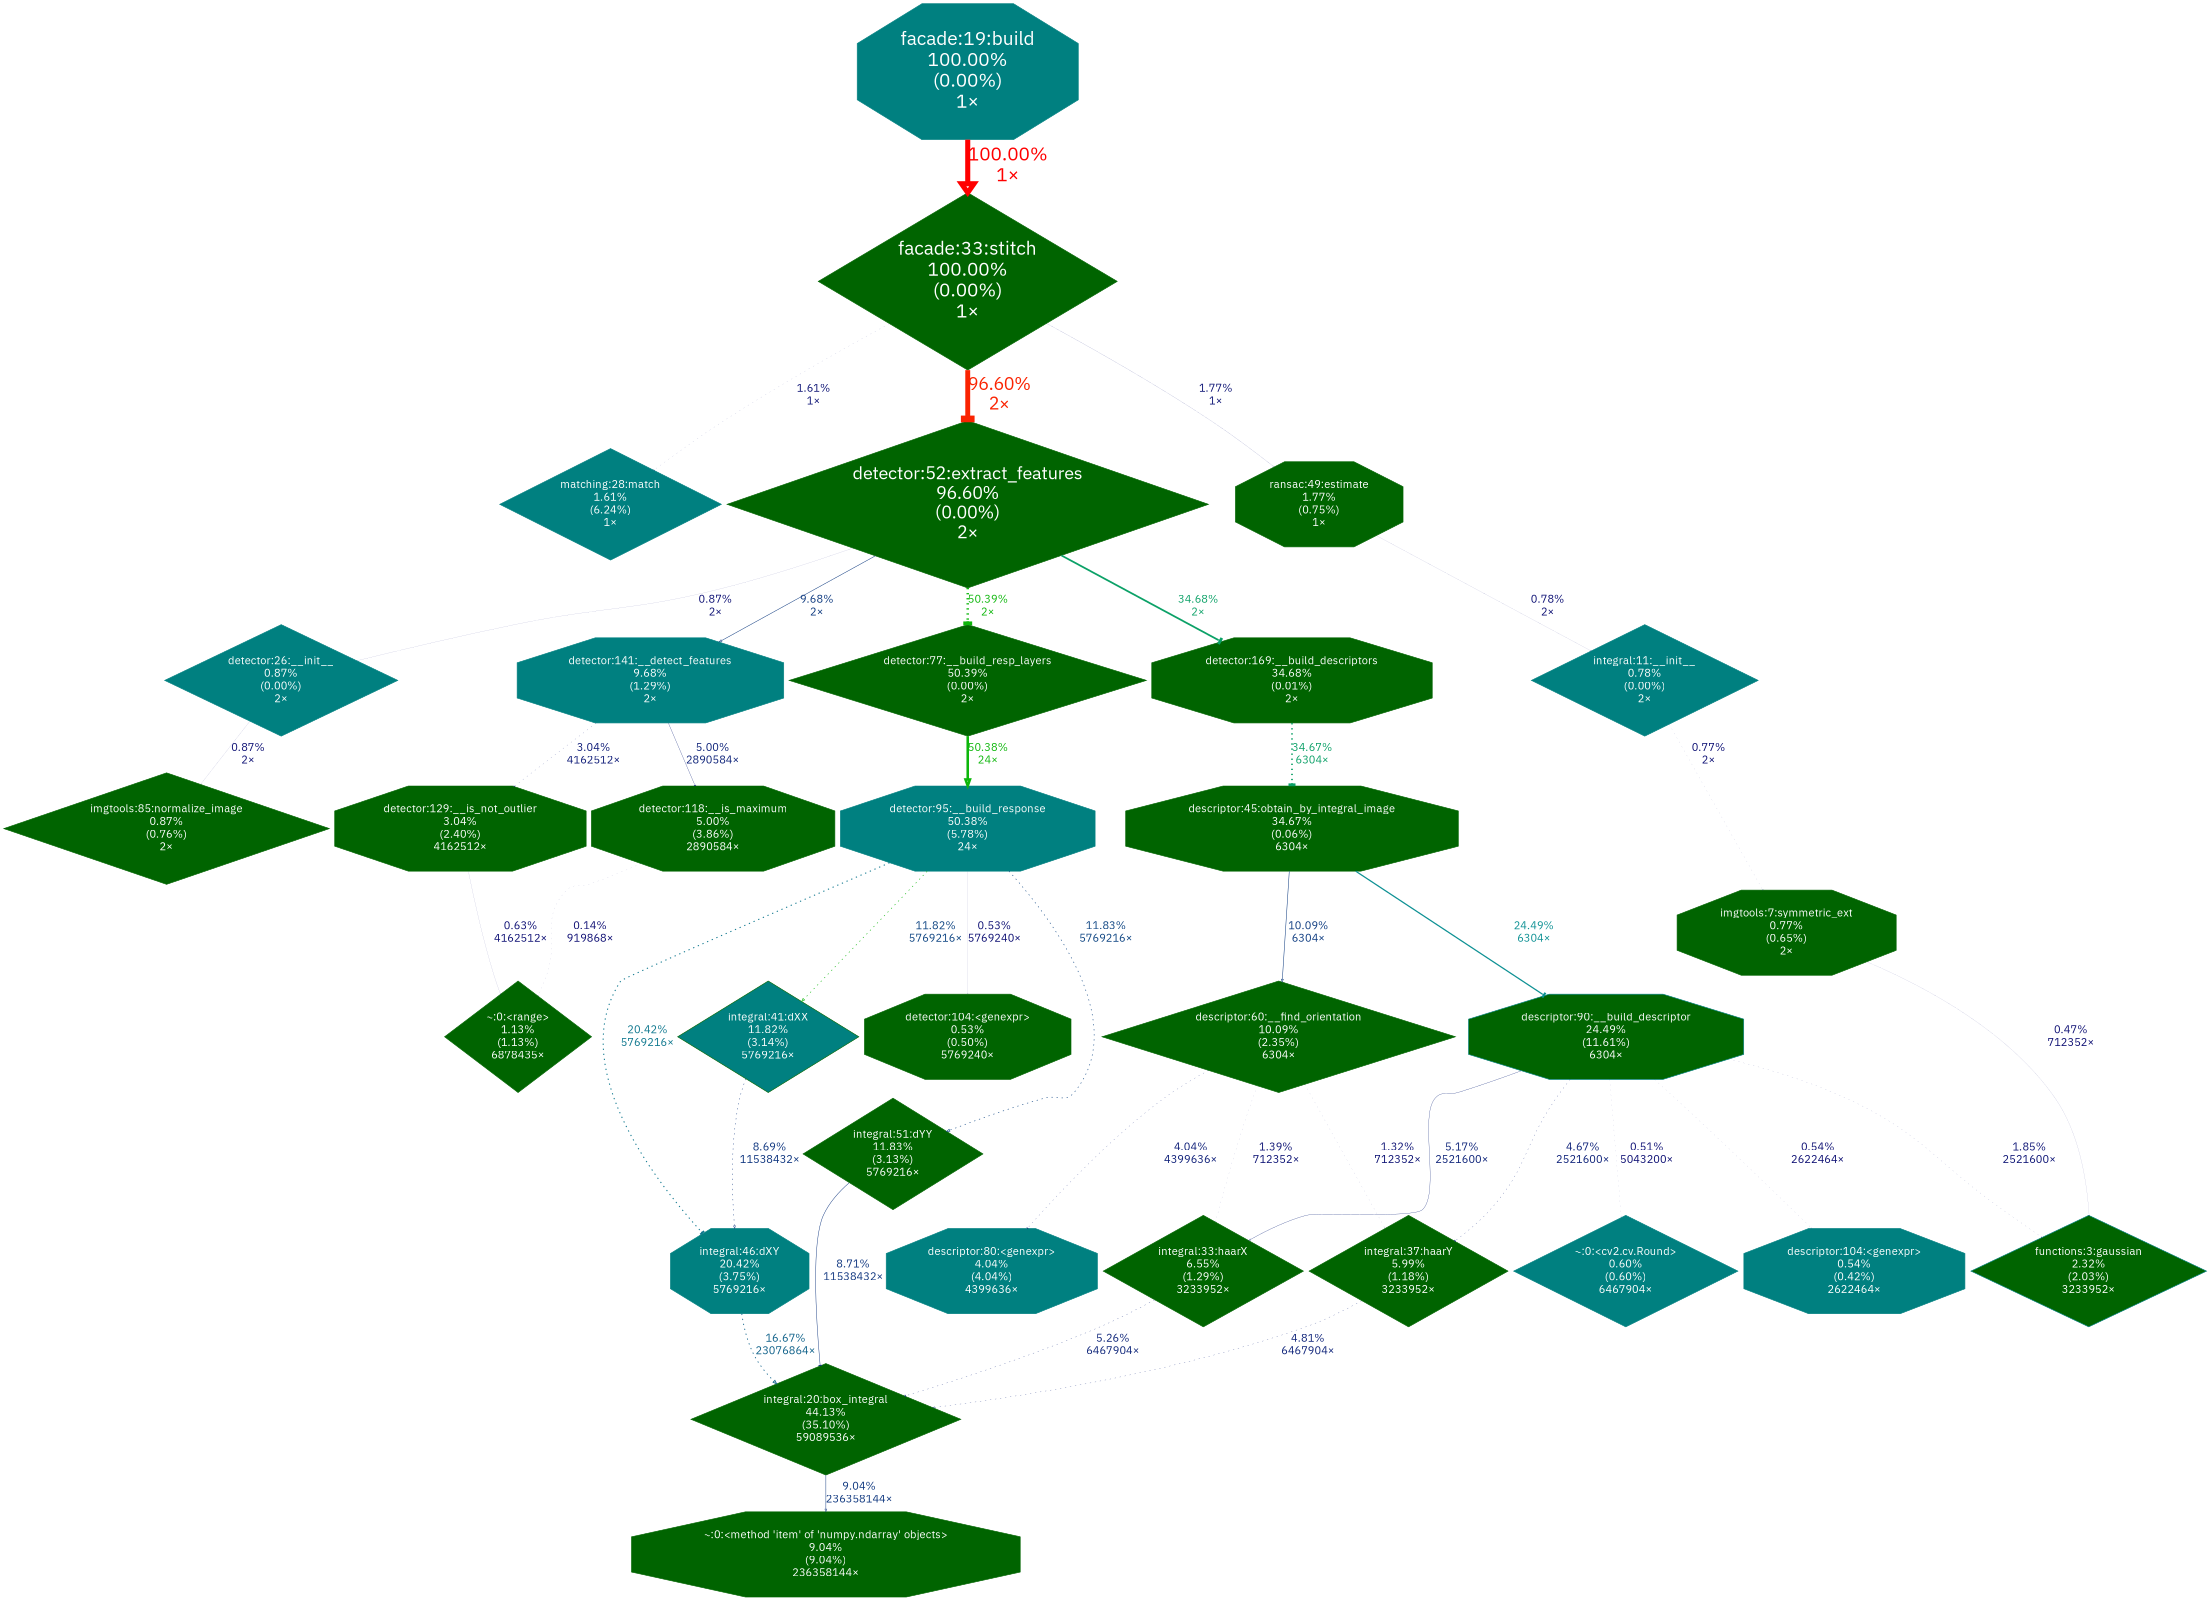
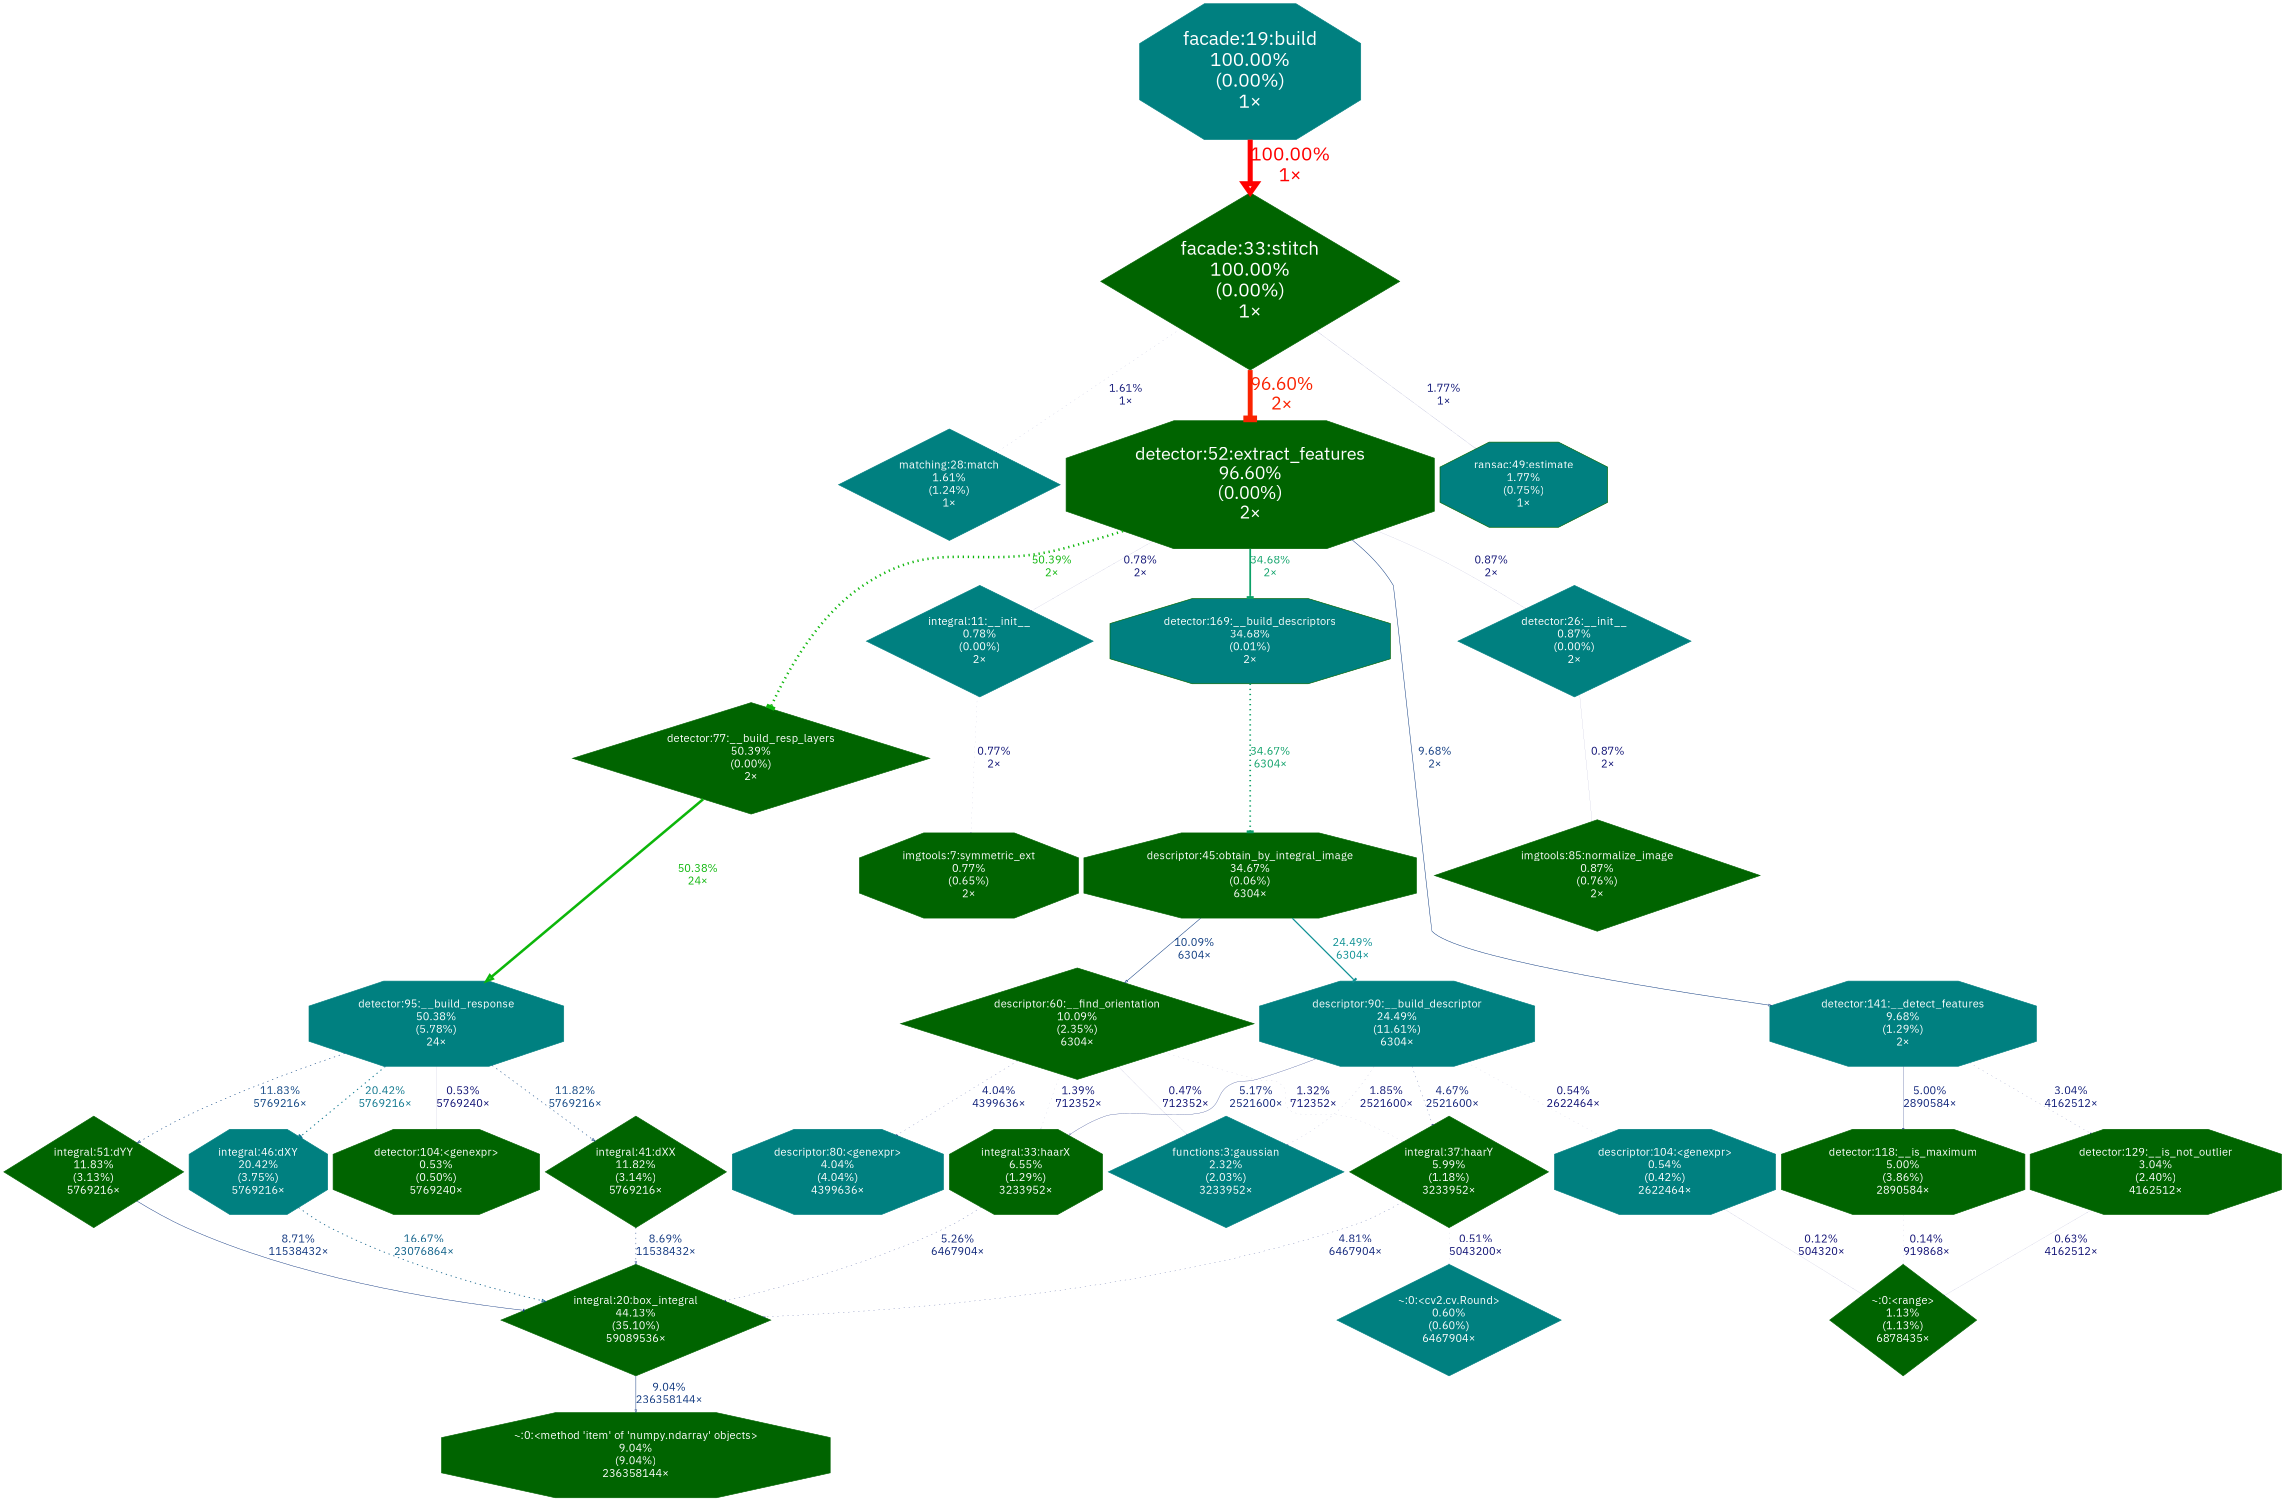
node "matching:28:match 1.61% (6.24%) 1×": label "matching:28:match 1.61% (6.24%) 1×" -> "matching:28:match 1.61% (1.24%) 1×"
node "detector:52:extract_features 96.60% (0.00%) 2×": shape diamond -> octagon
node "ransac:49:estimate 1.77% (0.75%) 1×": fillcolor darkgreen -> teal
edge "ransac:49:estimate 1.77% (0.75%) 1×" -> "integral:11:__init__ 0.78% (0.00%) 2×": now "detector:52:extract_features 96.60% (0.00%) 2×" -> "integral:11:__init__ 0.78% (0.00%) 2×"
node "detector:169:__build_descriptors 34.68% (0.01%) 2×": fillcolor darkgreen -> teal
edge "detector:95:__build_response 50.38% (5.78%) 24×" -> "integral:41:dXX 11.82% (3.14%) 5769216×": color #0cb60a -> #0d4482
node "integral:41:dXX 11.82% (3.14%) 5769216×": fillcolor teal -> darkgreen
node "descriptor:90:__build_descriptor 24.49% (11.61%) 6304×": fillcolor darkgreen -> teal
edge "imgtools:7:symmetric_ext 0.77% (0.65%) 2×" -> "functions:3:gaussian 2.32% (2.03%) 3233952×": now "descriptor:60:__find_orientation 10.09% (2.35%) 6304×" -> "functions:3:gaussian 2.32% (2.03%) 3233952×"
edge "descriptor:90:__build_descriptor 24.49% (11.61%) 6304×" -> "~:0:<cv2.cv.Round> 0.60% (0.60%) 6467904×": now "integral:37:haarY 5.99% (1.18%) 3233952×" -> "~:0:<cv2.cv.Round> 0.60% (0.60%) 6467904×"
edge "integral:41:dXX 11.82% (3.14%) 5769216×" -> "integral:46:dXY 20.42% (3.75%) 5769216×": now "integral:41:dXX 11.82% (3.14%) 5769216×" -> "integral:20:box_integral 44.13% (35.10%) 59089536×"
edge "descriptor:104:<genexpr> 0.54% (0.42%) 2622464×" -> "~:0:<range> 1.13% (1.13%) 6878435×": added, label "0.12% 504320×"
node "integral:33:haarX 6.55% (1.29%) 3233952×": shape diamond -> octagon
node "functions:3:gaussian 2.32% (2.03%) 3233952×": fillcolor darkgreen -> teal
